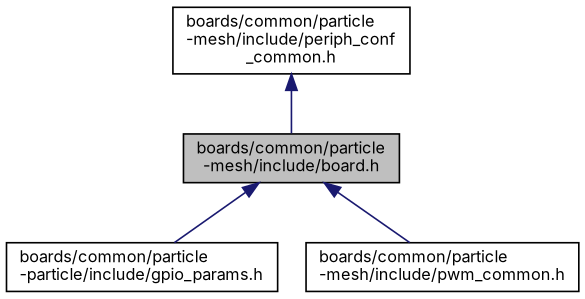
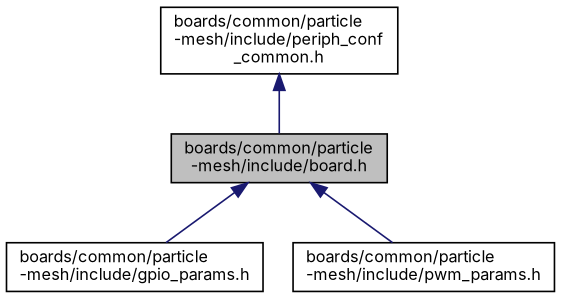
node "boards/common/particle -particle/include/gpio_params.h": label "boards/common/particle -particle/include/gpio_params.h" -> "boards/common/particle -mesh/include/gpio_params.h"
node "boards/common/particle -mesh/include/pwm_common.h": label "boards/common/particle -mesh/include/pwm_common.h" -> "boards/common/particle -mesh/include/pwm_params.h"
